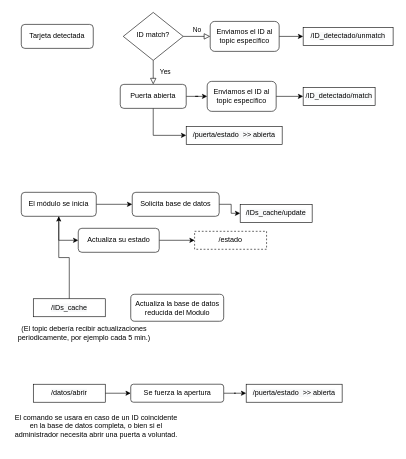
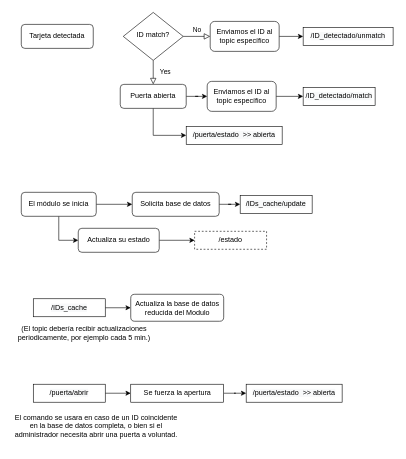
node "/IDs_cache/update": moved (276, 213) -> (276, 204)
edge "/IDs_cache" -> "El módulo se inicia": now "/IDs_cache" -> "Actualiza la base de datos reducida del Modulo"
node "/datos/abrir": label "/datos/abrir" -> "/puerta/abrir"
node "Se fuerza la apertura": shape rounded rectangle -> rectangle
